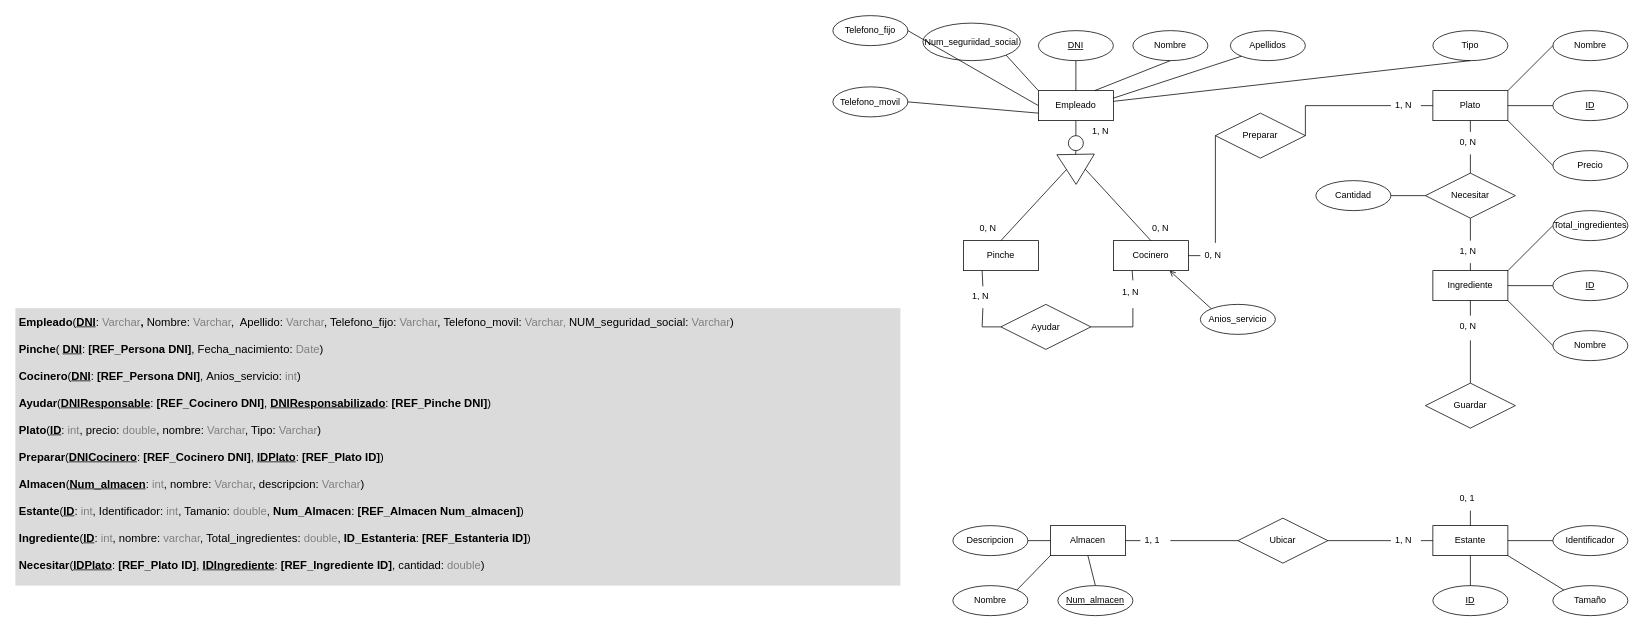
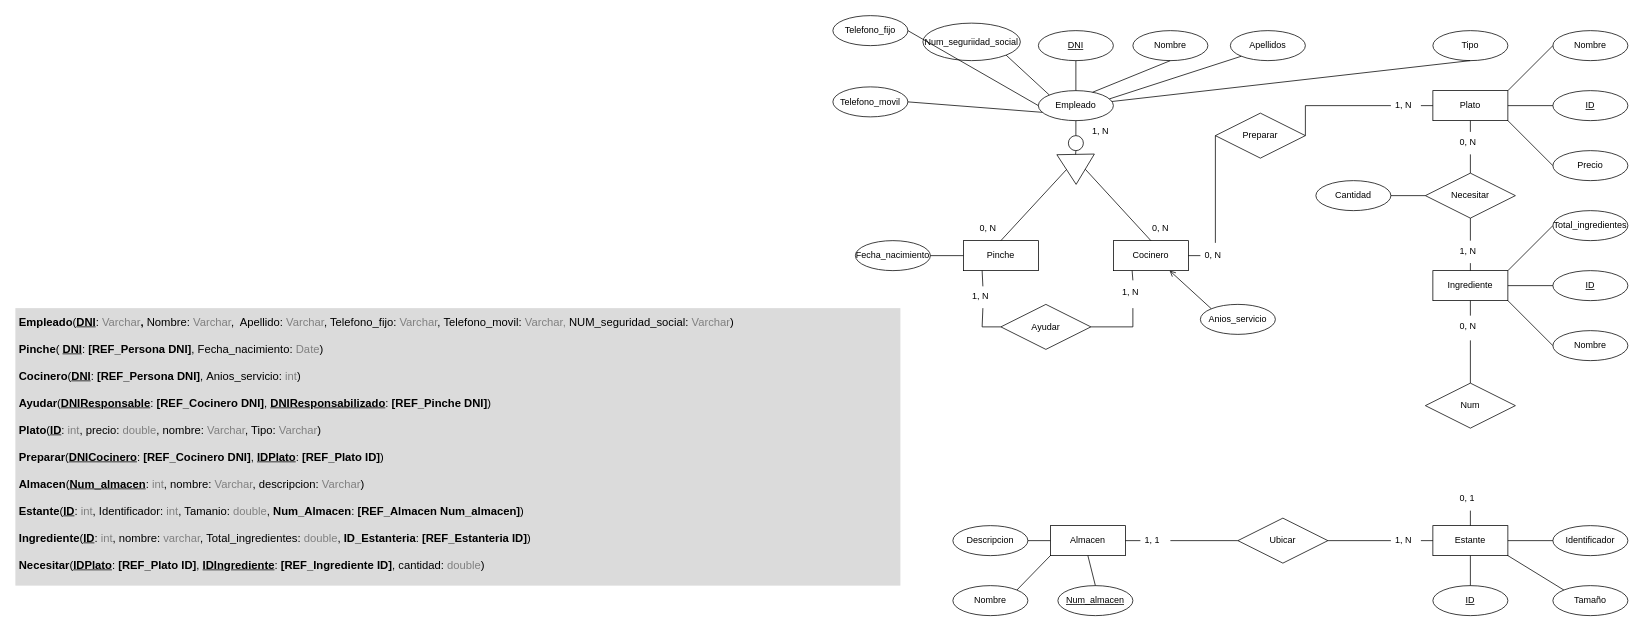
node "Empleado": shape rectangle -> ellipse
node "Fecha_nacimiento": added
edge "Fecha_nacimiento" -- "Pinche": added
node "Guardar": label "Guardar" -> "Num"
